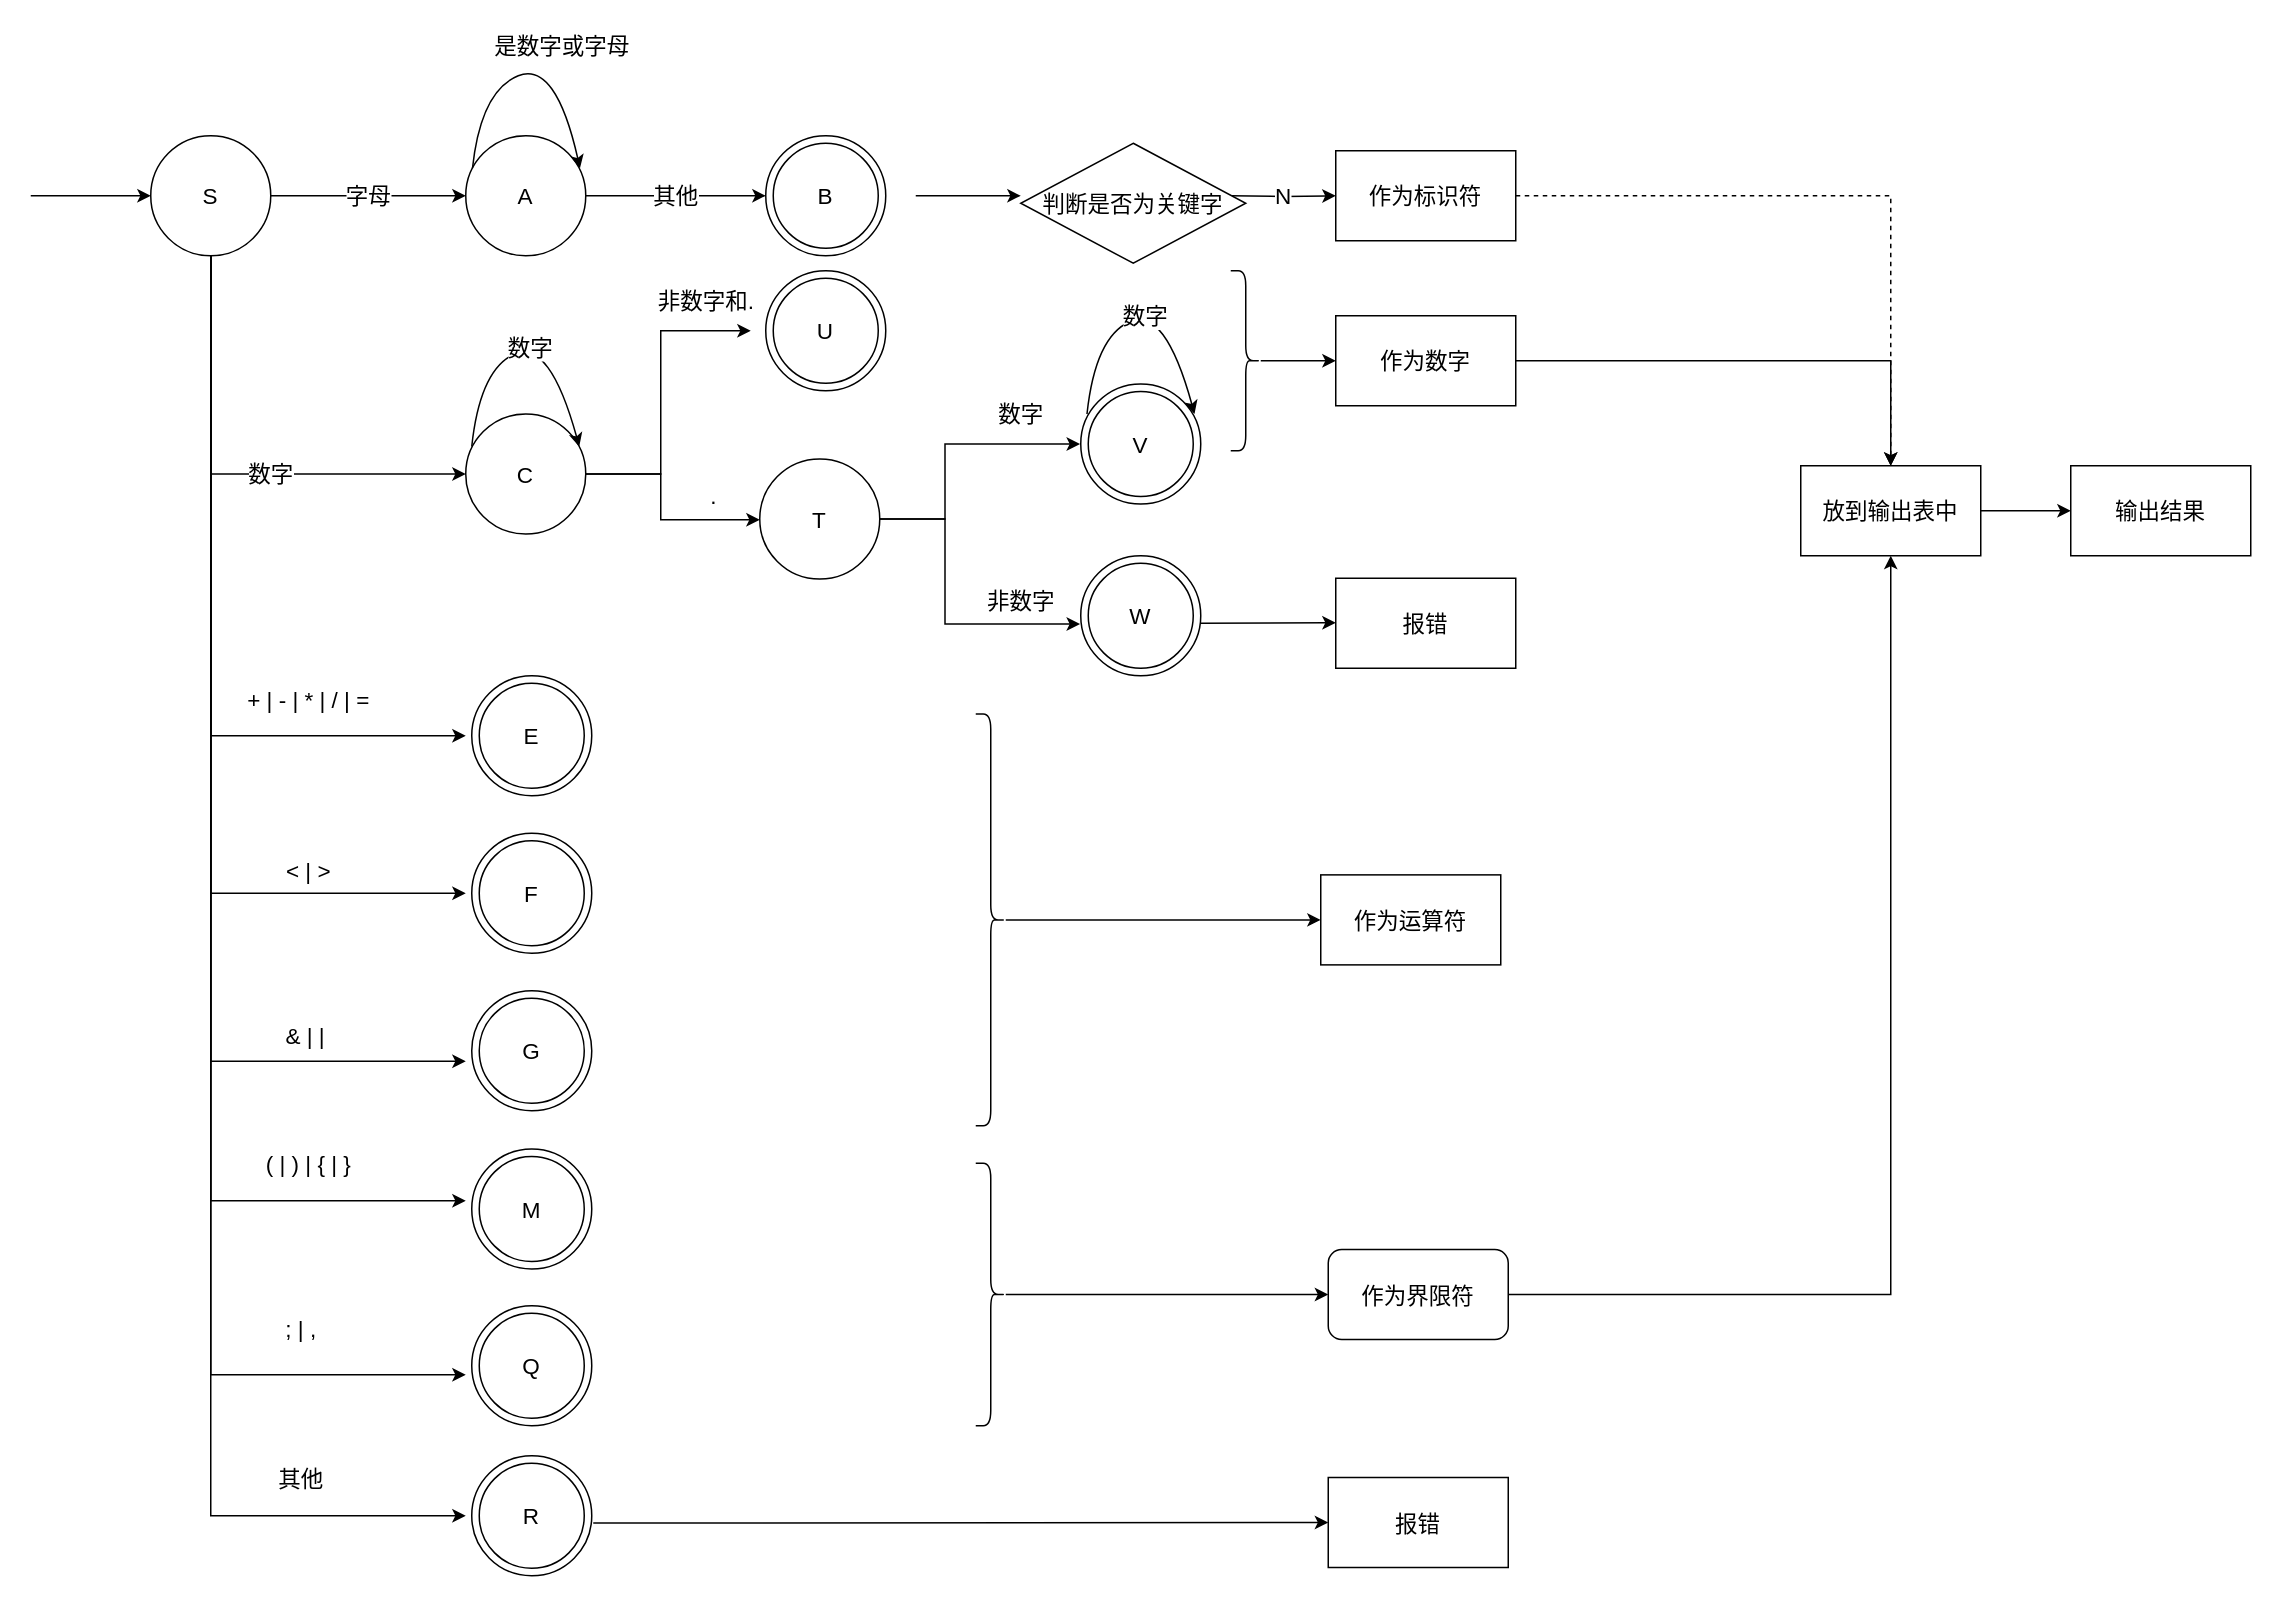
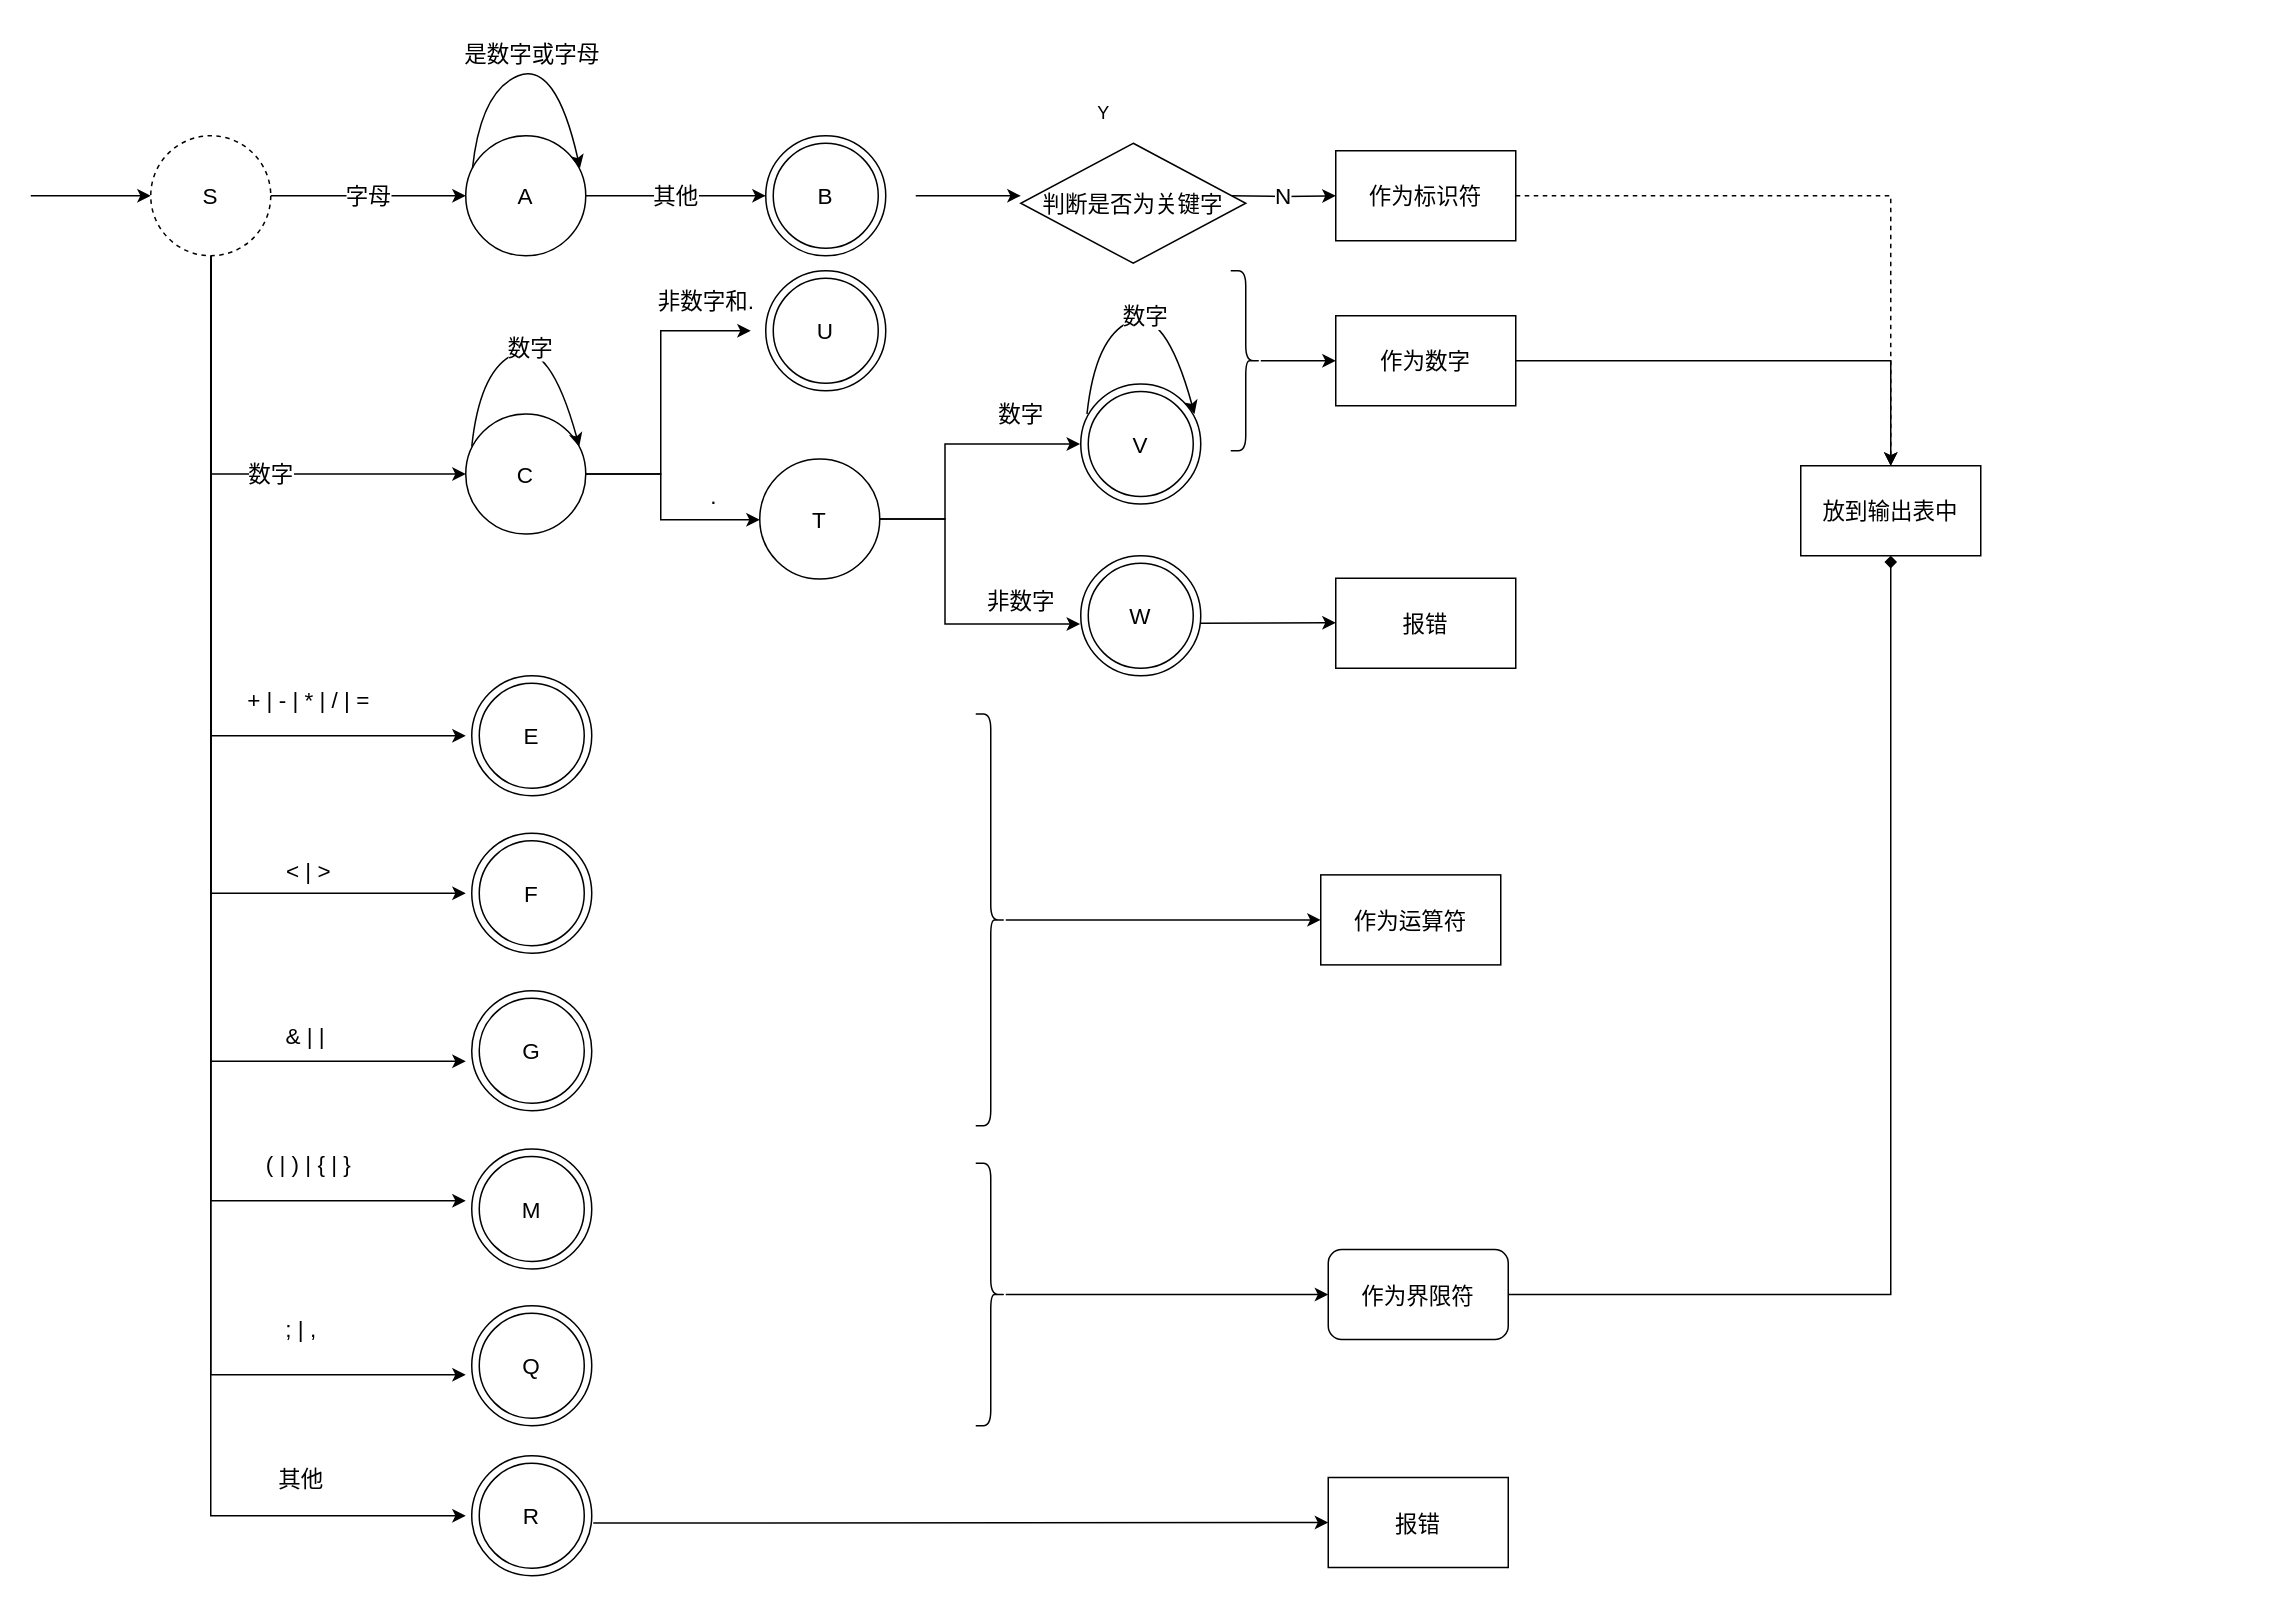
node "是数字或字母": moved (562, 46) -> (532, 53)
node "Y": added
node "S": style solid -> dashed
edge "放到输出表中" -> "输出结果": removed
node "输出结果": removed
edge "作为界限符" -> "放到输出表中": arrowhead classic -> diamond
